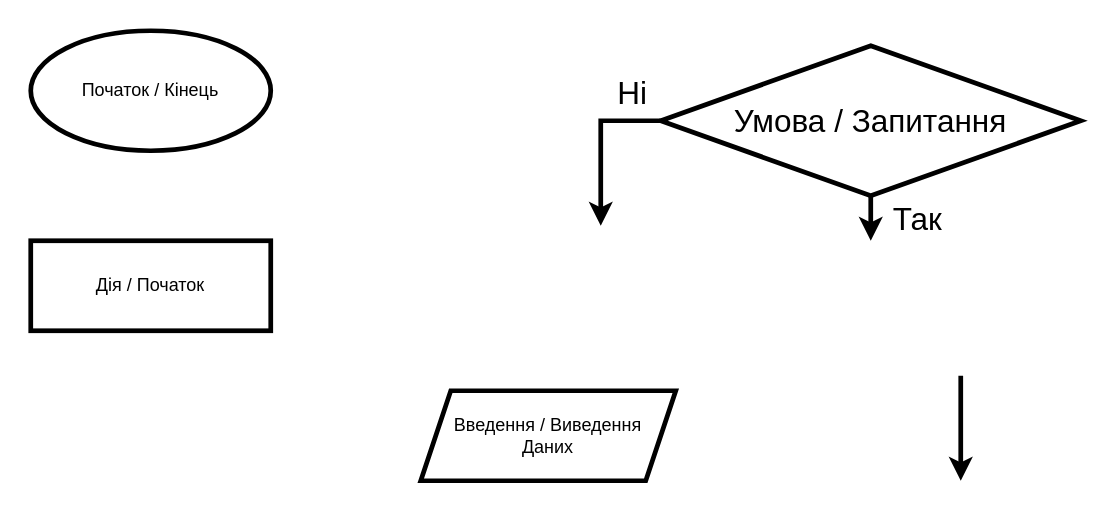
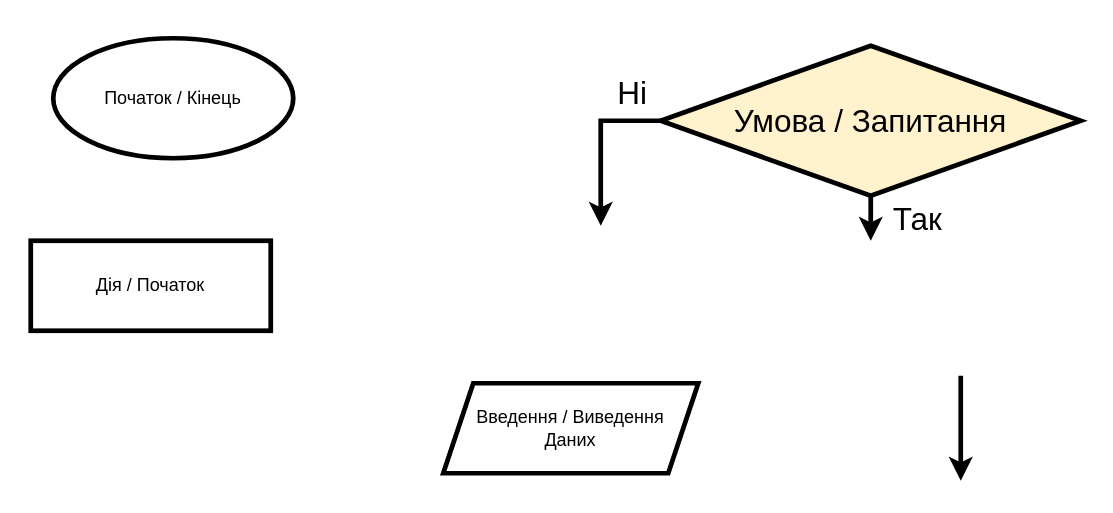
node "Початок / Кінець": moved (151, 91) -> (173, 98)
node "Умова / Запитання": fillcolor #ffffff -> #fff2cc
node "Введення / Виведення Даних": moved (548, 436) -> (571, 428)
